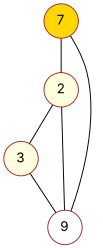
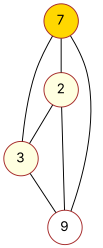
edge "7" -- "3": added
